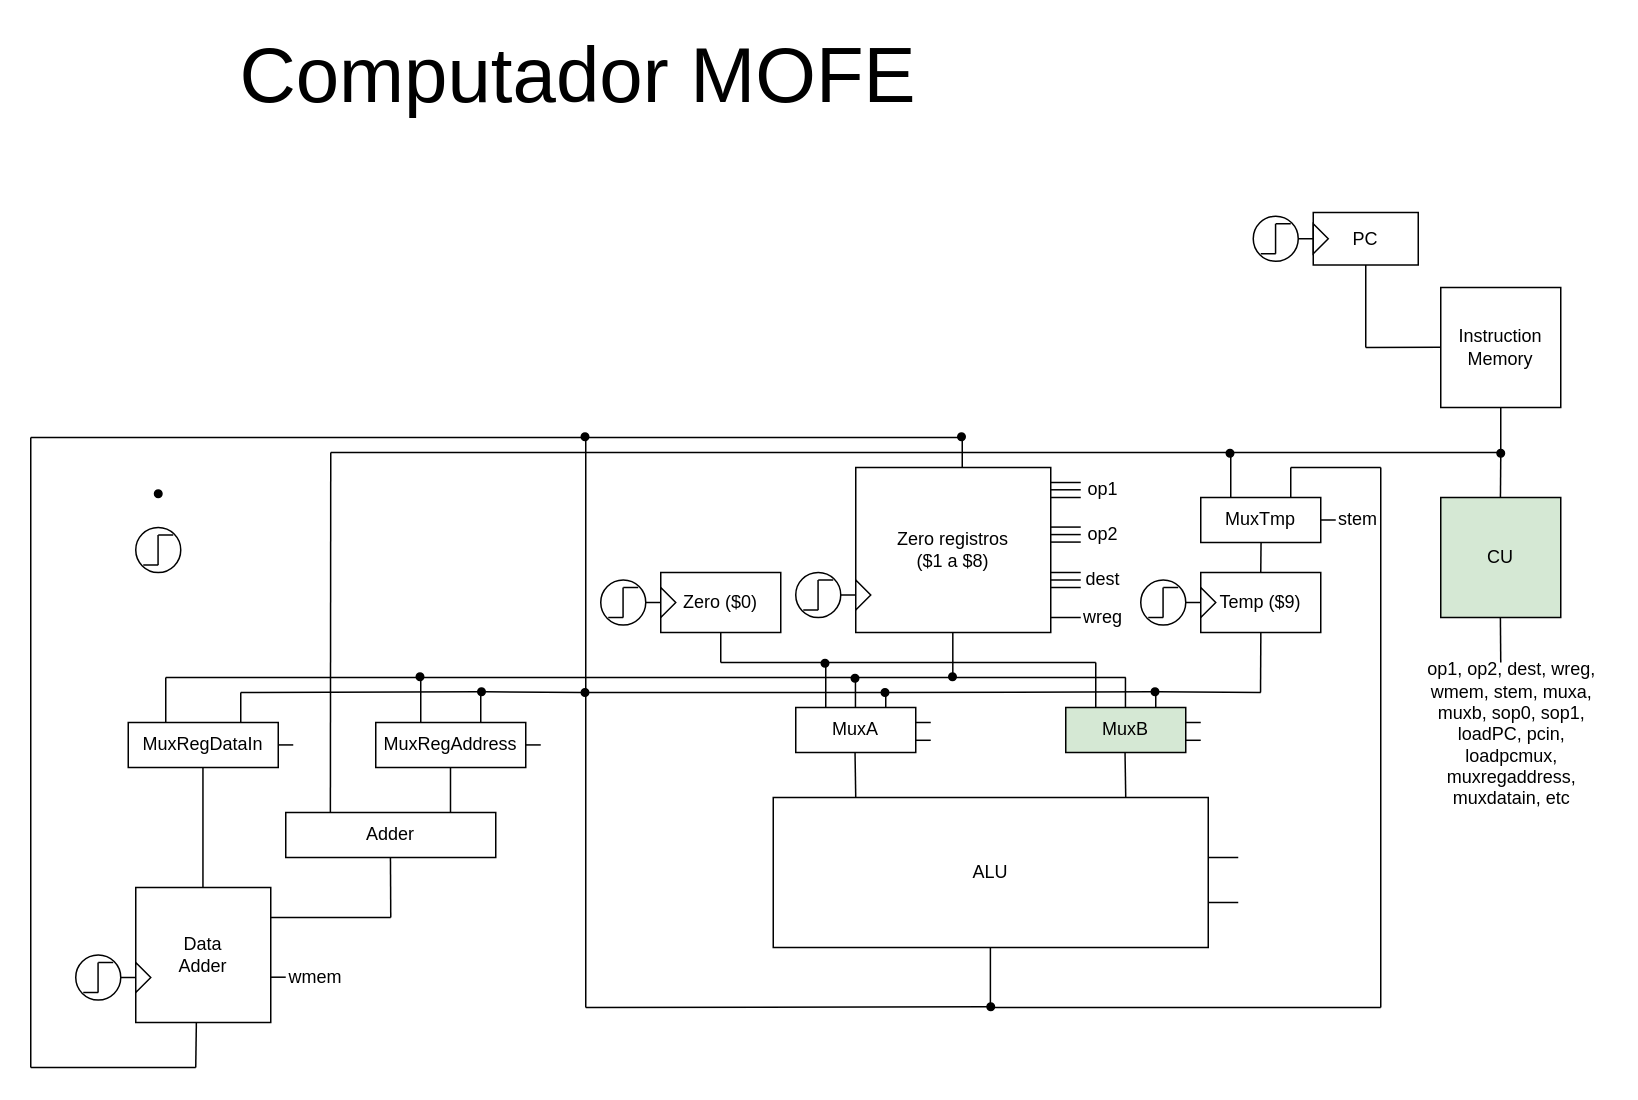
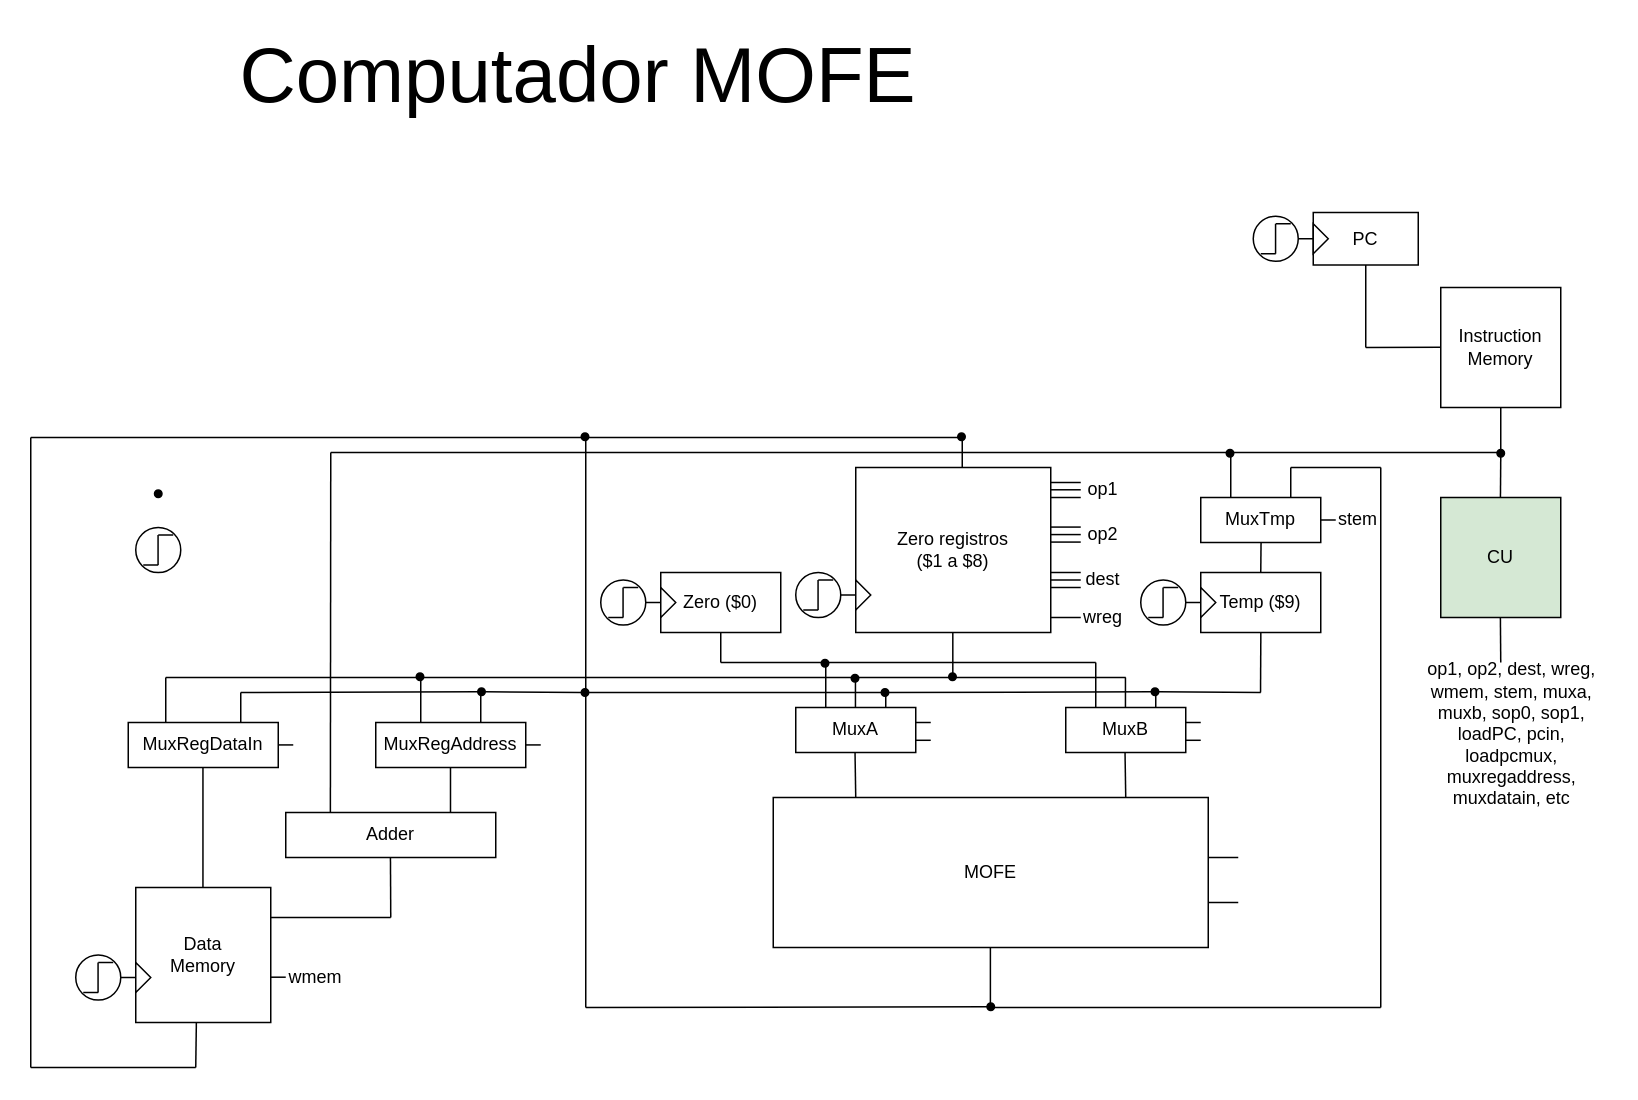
node "MuxB": fillcolor #d5e8d4 -> #ffffff
node "ALU": label "ALU" -> "MOFE"
node "Data Adder": label "Data Adder" -> "Data Memory"
